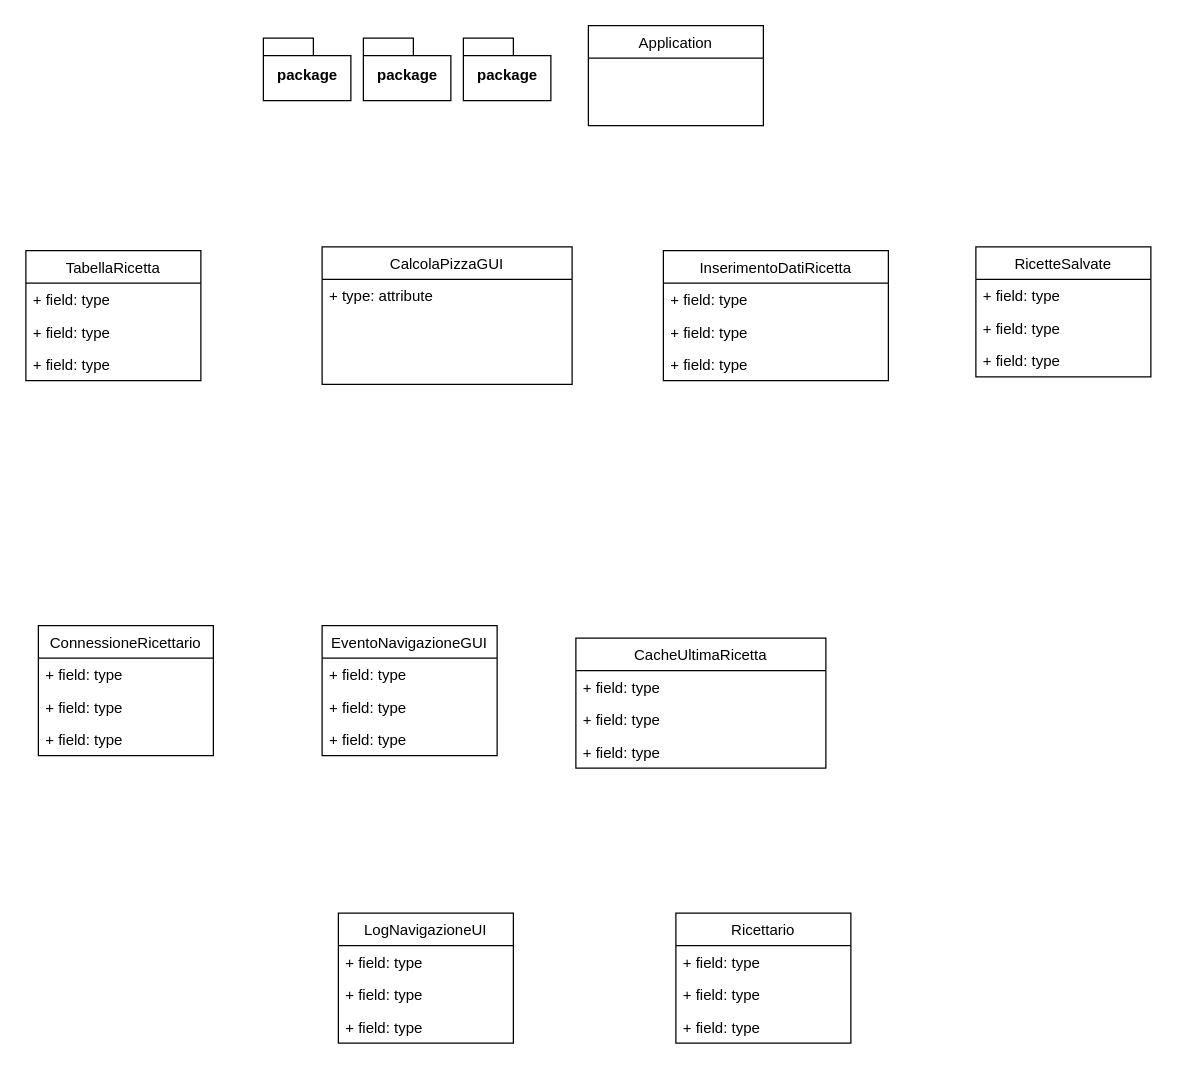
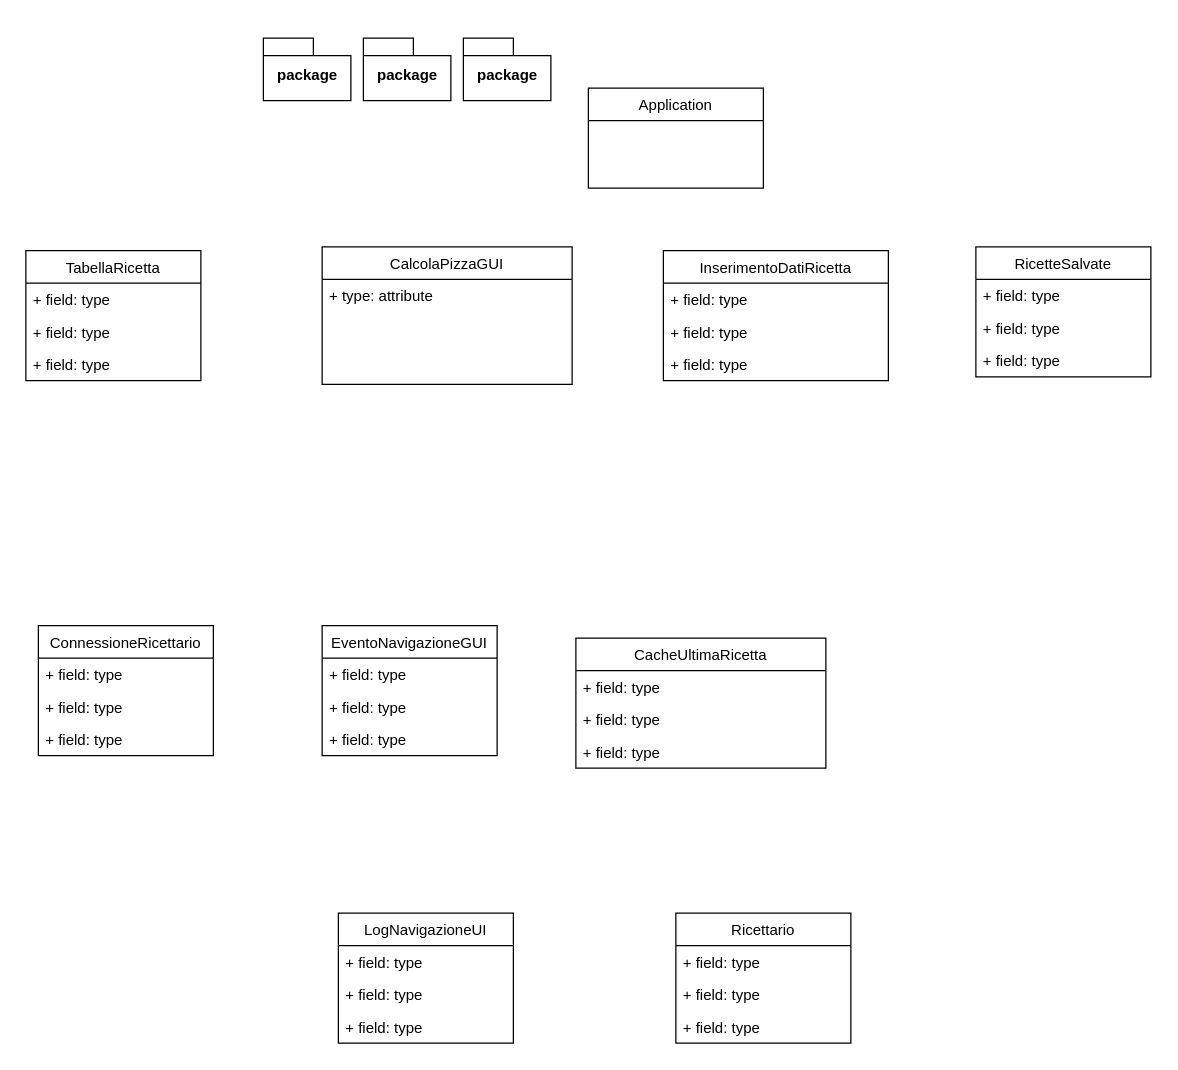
node "Application": moved (676, 76) -> (676, 138)
